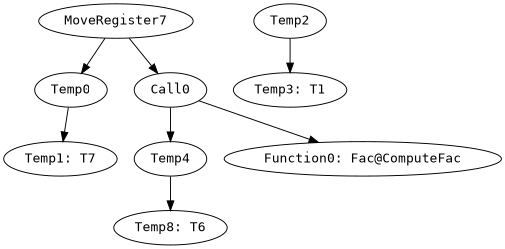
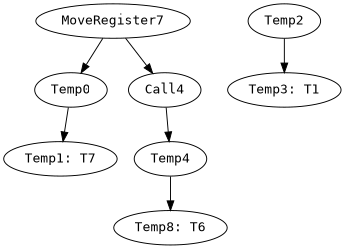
node "Call0": label "Call0" -> "Call4"
node "Function0: Fac@ComputeFac": removed
